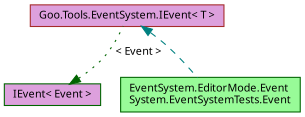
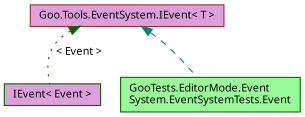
edge "Goo.Tools.EventSystem.IEvent< T >" -> "IEvent< Event >": reversed
node "EventSystem.EditorMode.Event System.EventSystemTests.Event": label "EventSystem.EditorMode.Event System.EventSystemTests.Event" -> "GooTests.EditorMode.Event System.EventSystemTests.Event"
